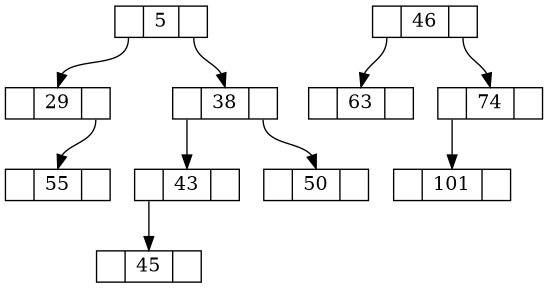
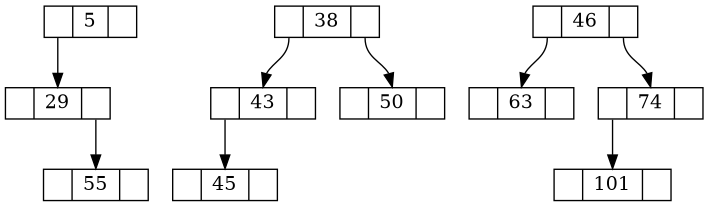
edge "5" -> "38": removed
